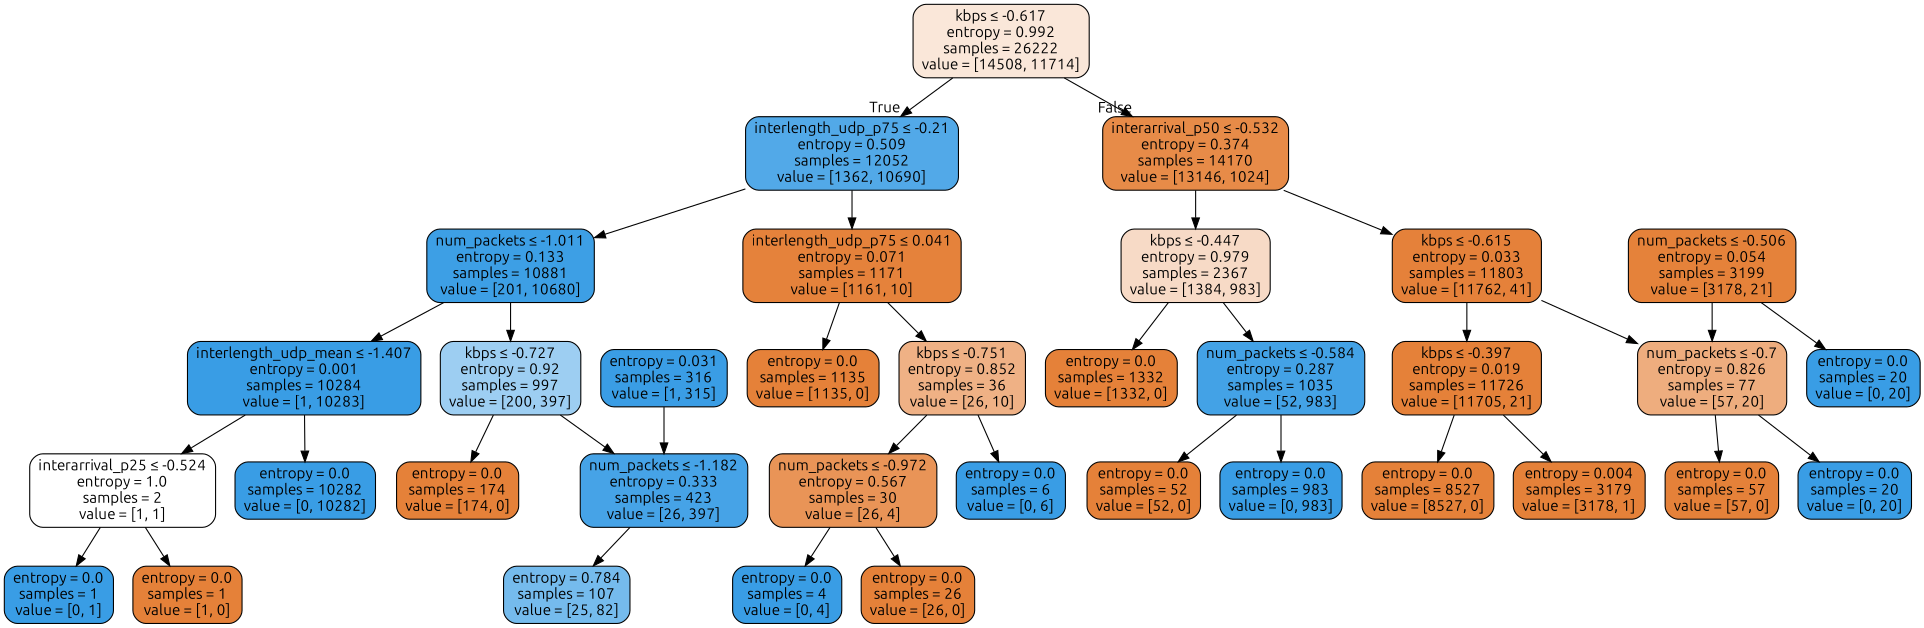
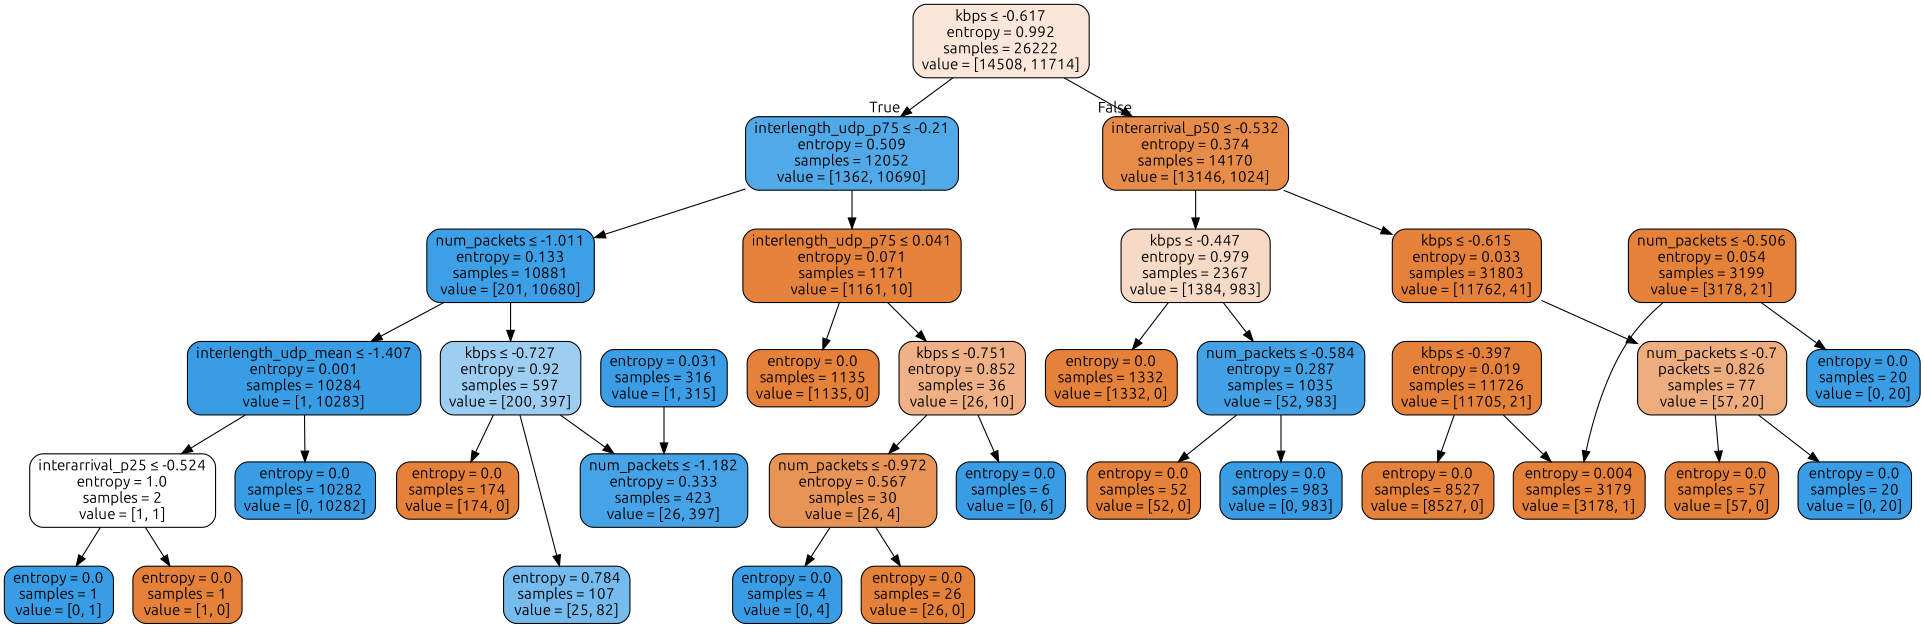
node "kbps ≤ -0.615": text "samples = 11803" -> "samples = 31803"
edge "kbps ≤ -0.615" -> "kbps ≤ -0.397": removed
edge "num_packets ≤ -0.506" -> "num_packets ≤ -0.7": now "num_packets ≤ -0.506" -> "entropy = 0.004"
node "num_packets ≤ -0.7": text "entropy = 0.826" -> "packets = 0.826"
node "kbps ≤ -0.727": text "samples = 997" -> "samples = 597"
edge "num_packets ≤ -1.182" -> "entropy = 0.784": now "kbps ≤ -0.727" -> "entropy = 0.784"
